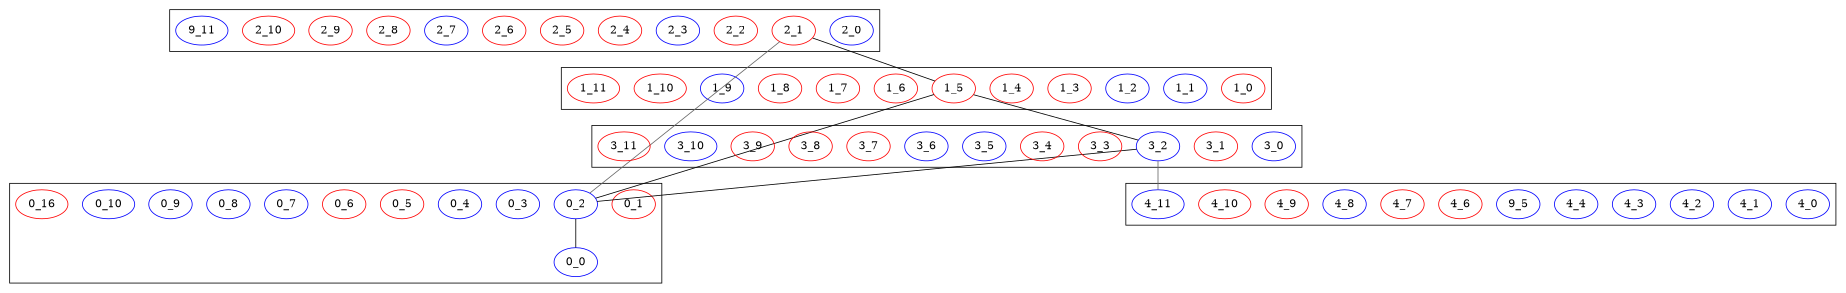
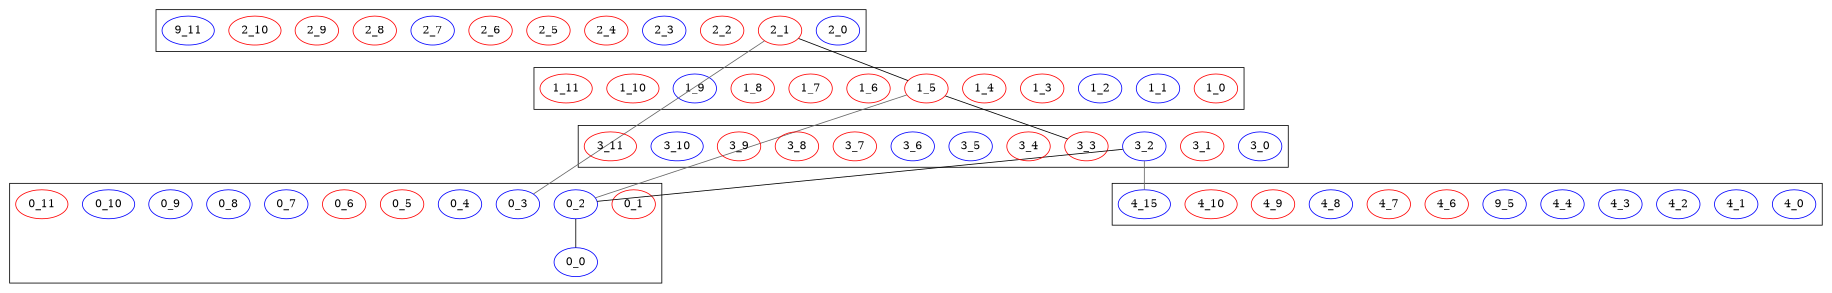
edge "2_1" -- "0_2": now "2_1" -- "0_3"
edge "1_5" -- "3_2": now "1_5" -- "3_3"
edge "1_5" -- "0_2": color black -> gray40
node "0_16": label "0_16" -> "0_11"
node "4_11": label "4_11" -> "4_15"
